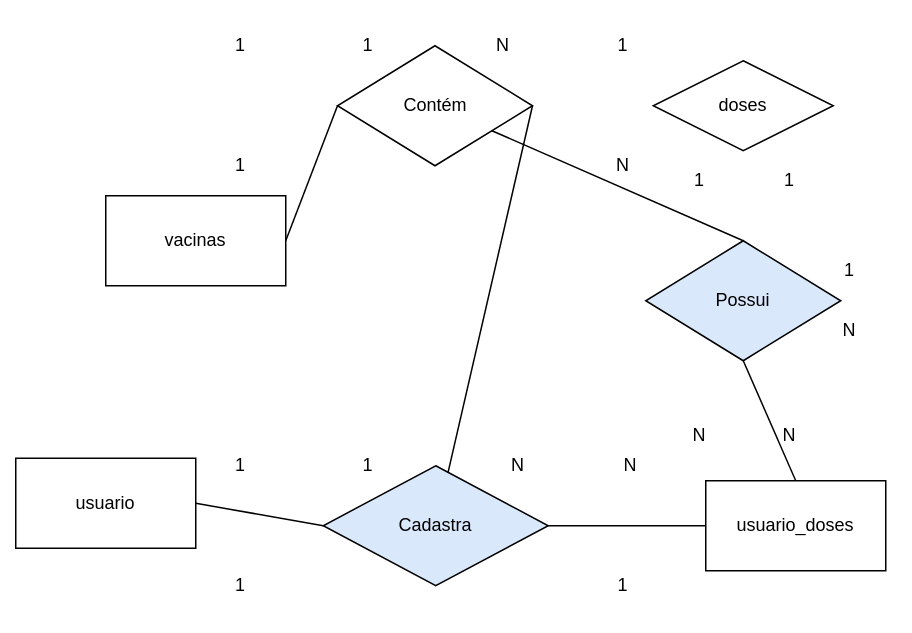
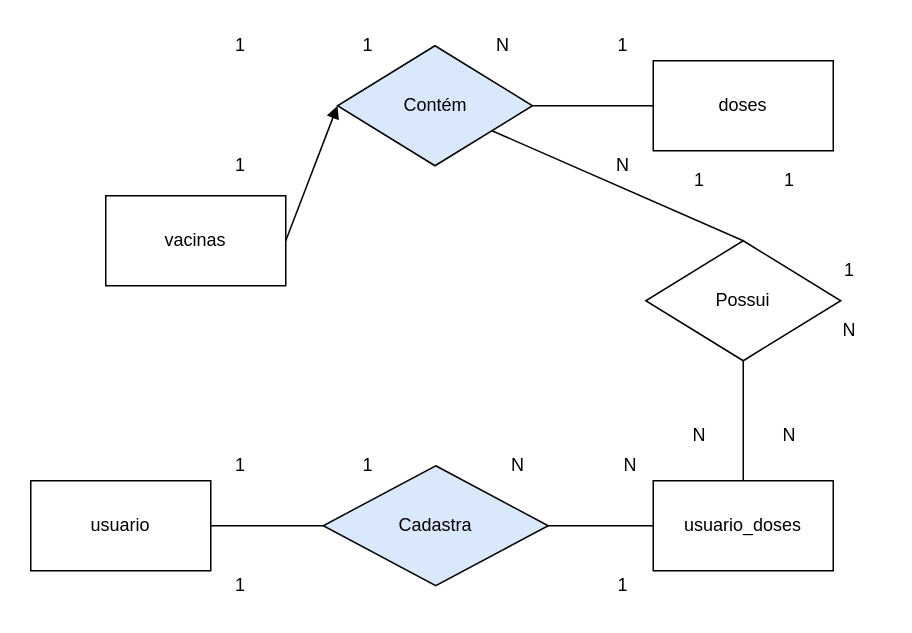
node "Contém": fillcolor #ffffff -> #dae8fc
node "doses": shape diamond -> rectangle
edge "Contém" -- "vacinas": arrowhead none -> block
edge "Contém" -- "Cadastra": now "Contém" -- "doses"
node "Possui": fillcolor #dae8fc -> #ffffff
node "usuario": moved (106, 503) -> (121, 526)
node "usuario_doses": moved (796, 526) -> (743, 526)
